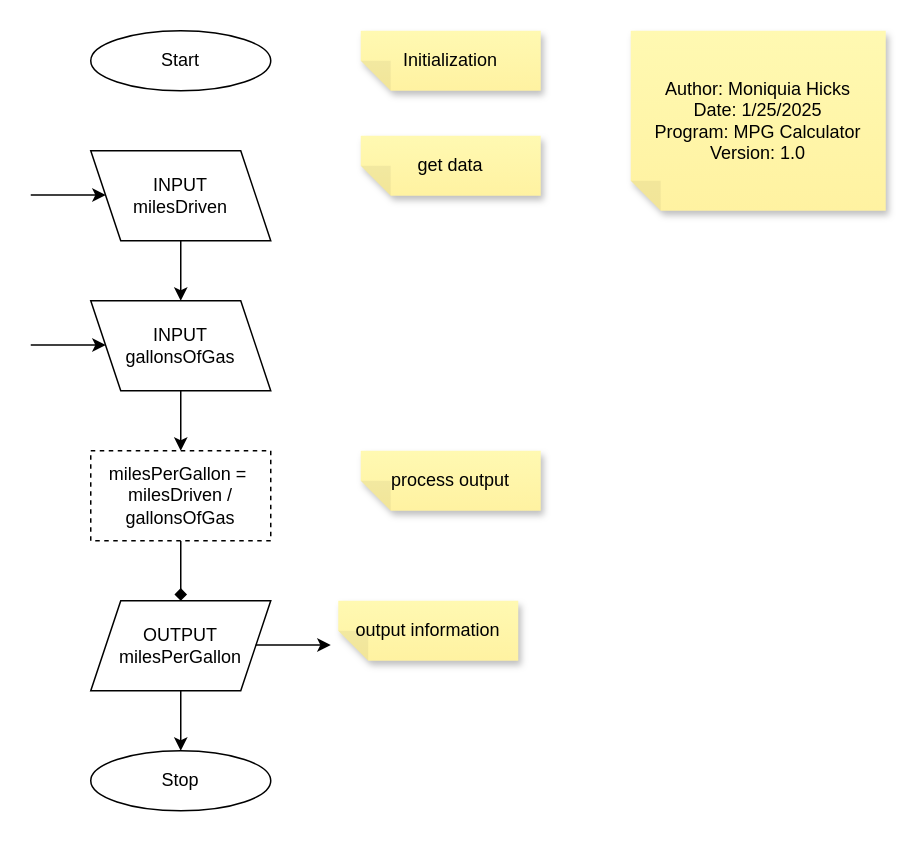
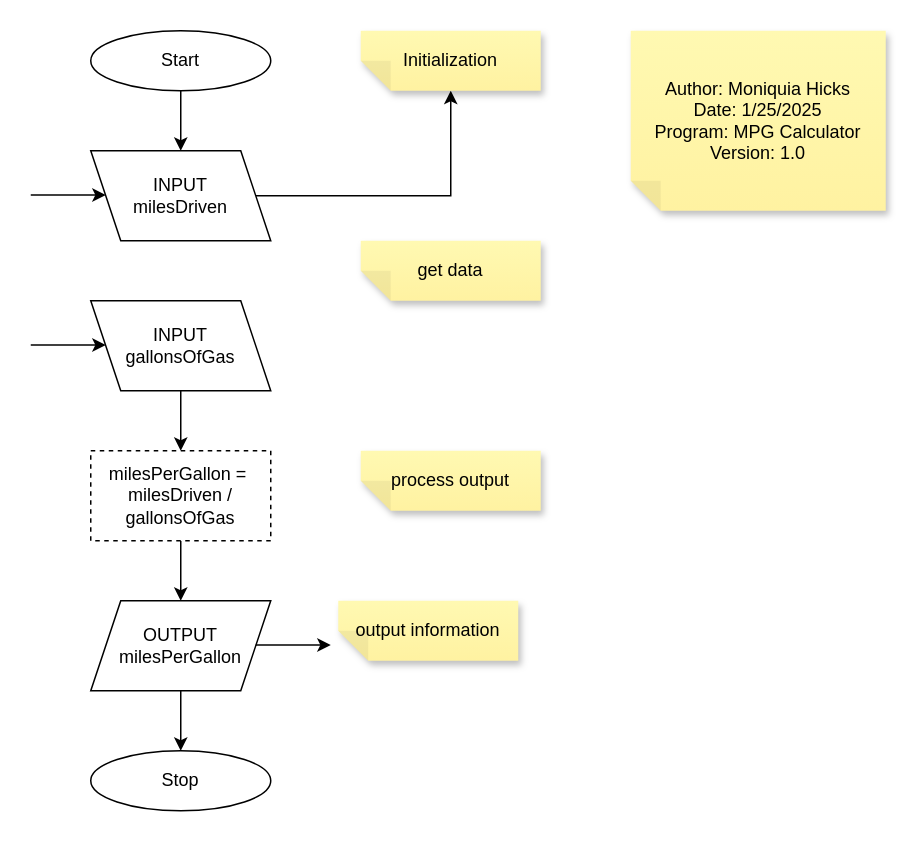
edge "Start" -> "INPUT milesDriven": added
node "get data": moved (451, 166) -> (451, 271)
edge "INPUT milesDriven" -> "INPUT gallonsOfGas": now "INPUT milesDriven" -> "Initialization"
edge "milesPerGallon = milesDriven / gallonsOfGas" -> "OUTPUT milesPerGallon": arrowhead diamond -> classic
